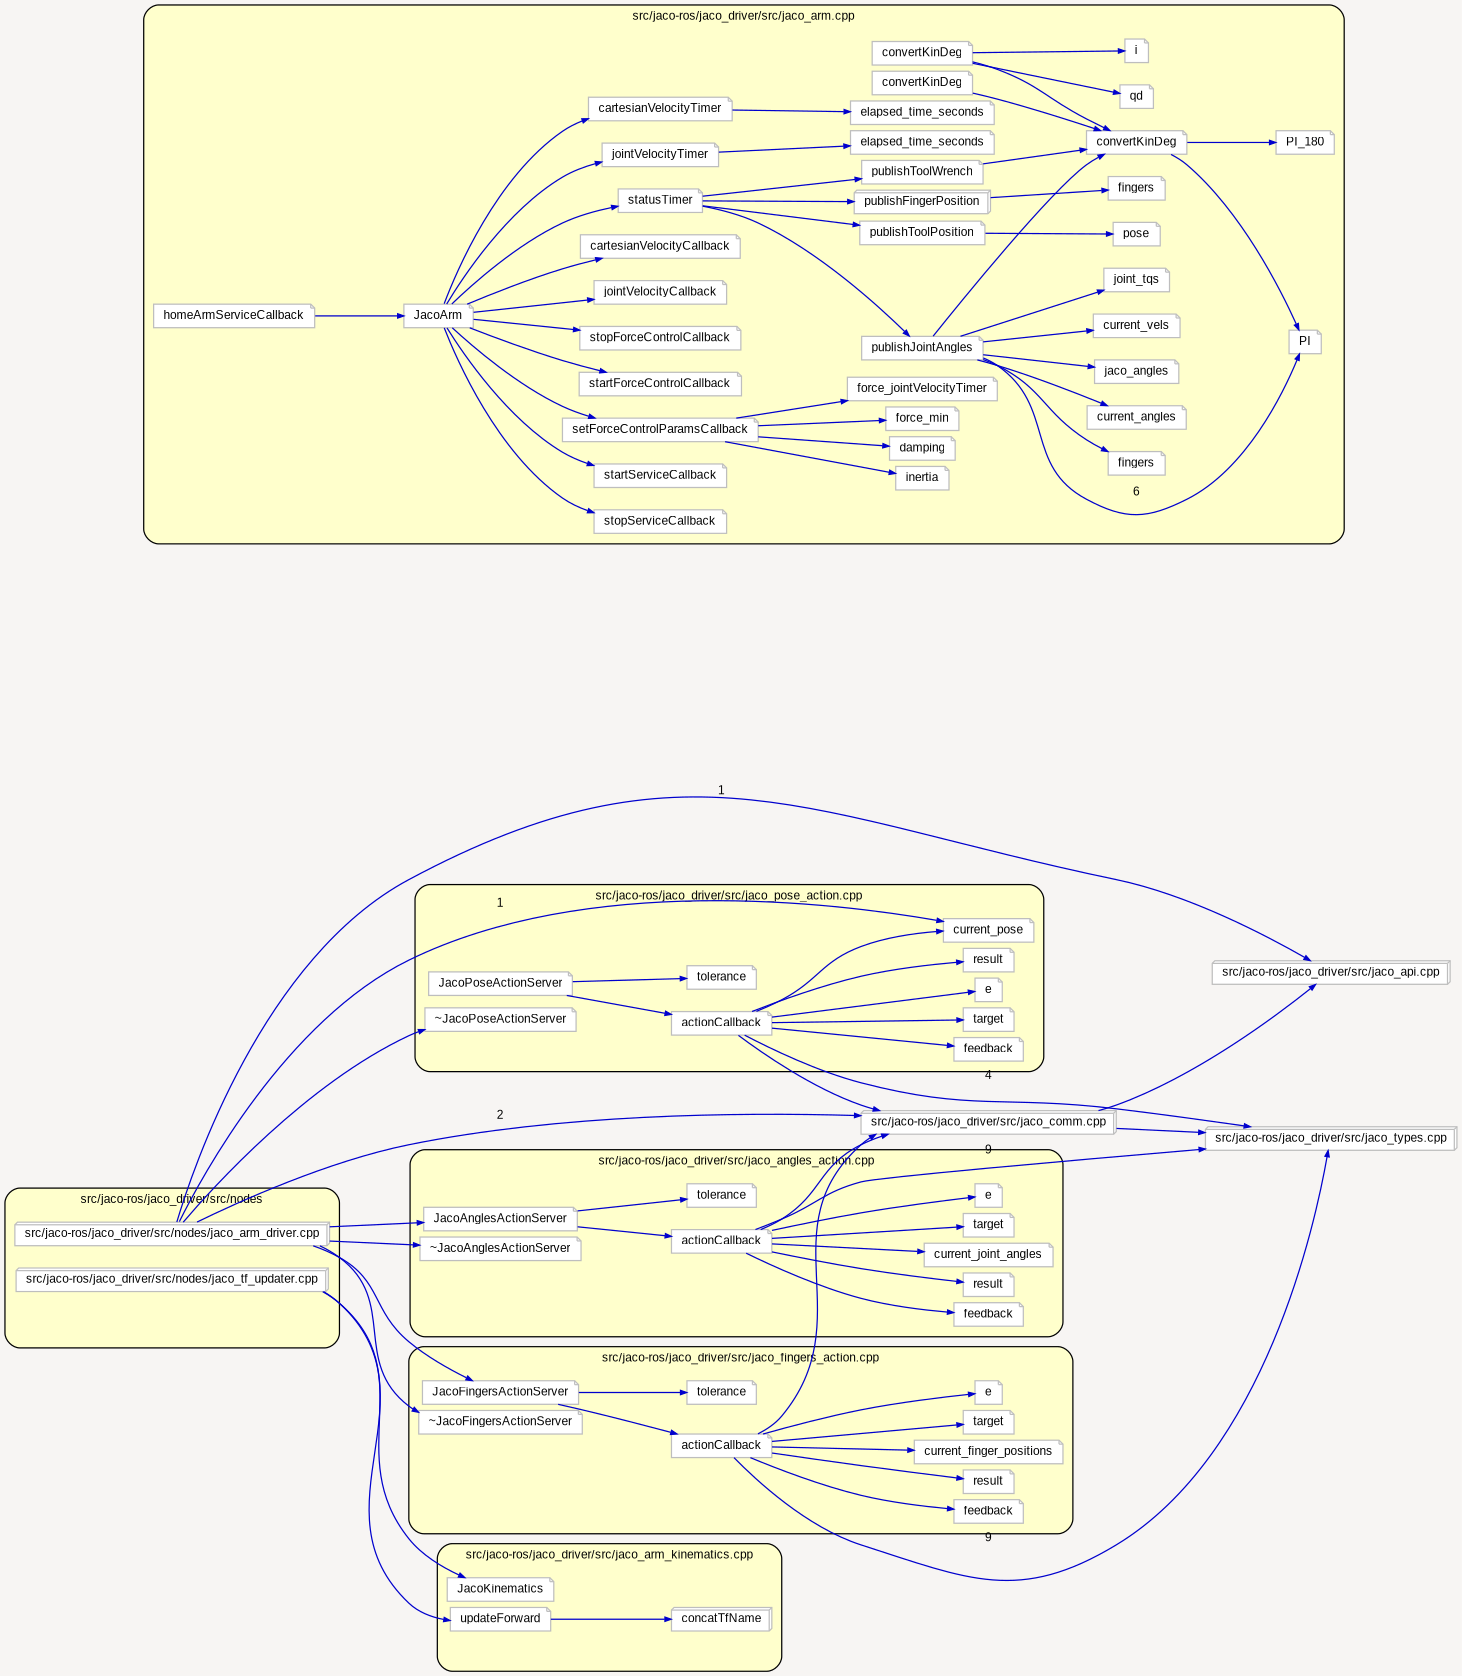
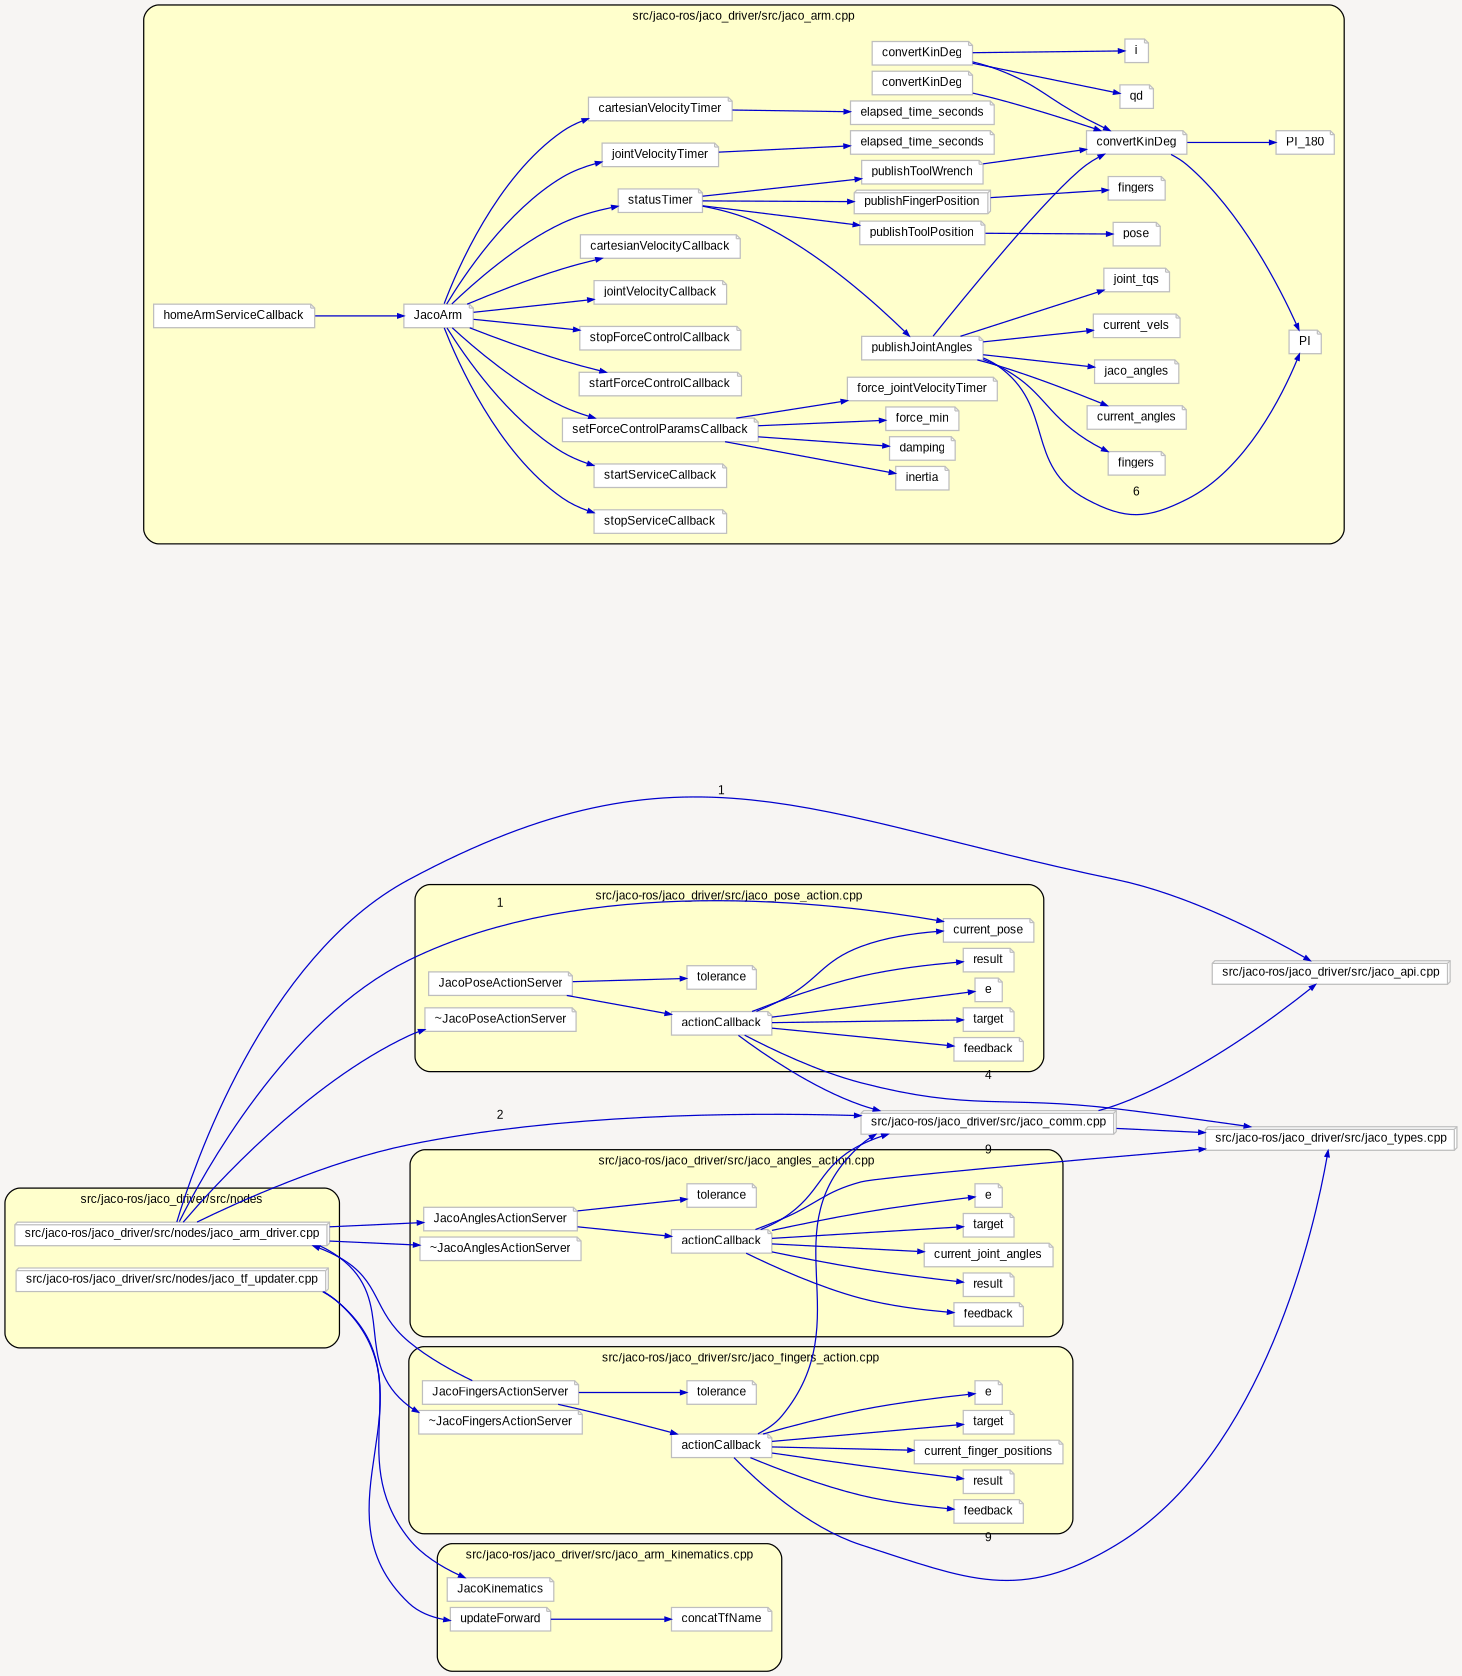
edge "src/jaco-ros/jaco_driver/src/nodes/jaco_arm_driver.cpp" -> "JacoFingersActionServer": reversed
node "concatTfName": shape box3d -> note
